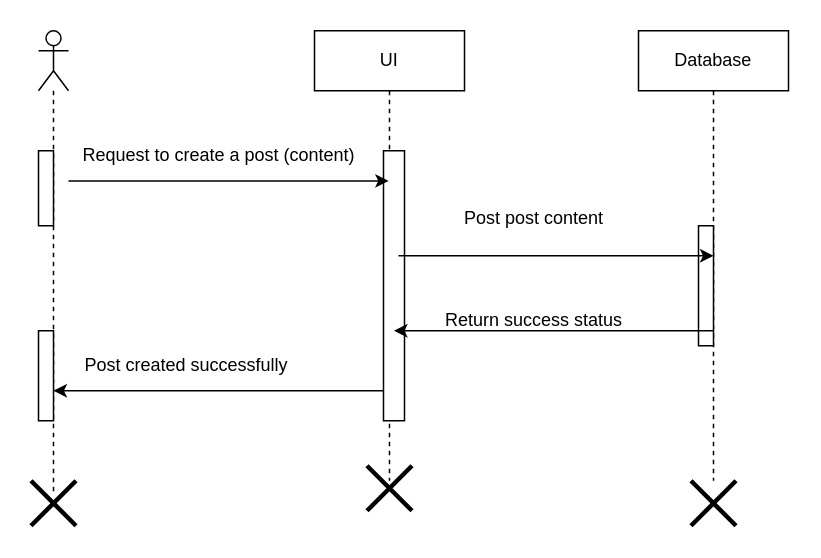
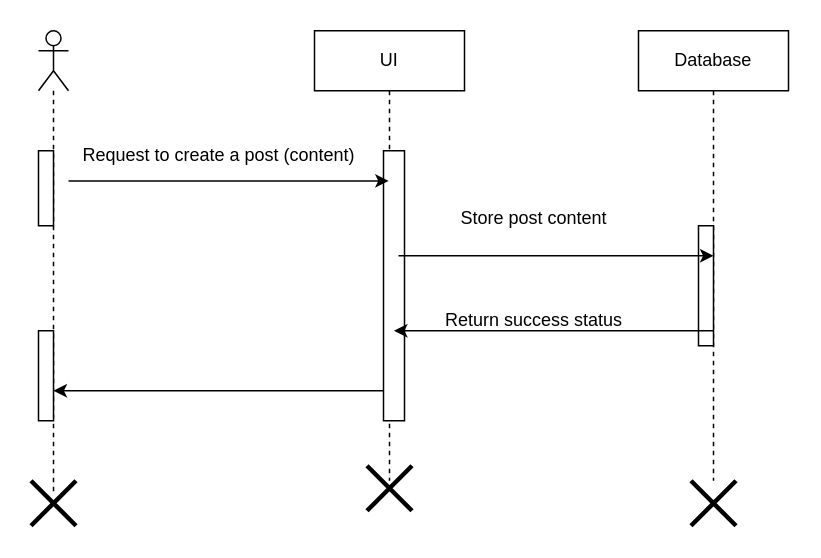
node "Post post content": label "Post post content" -> "Store post content"
node "Post created successfully": removed
